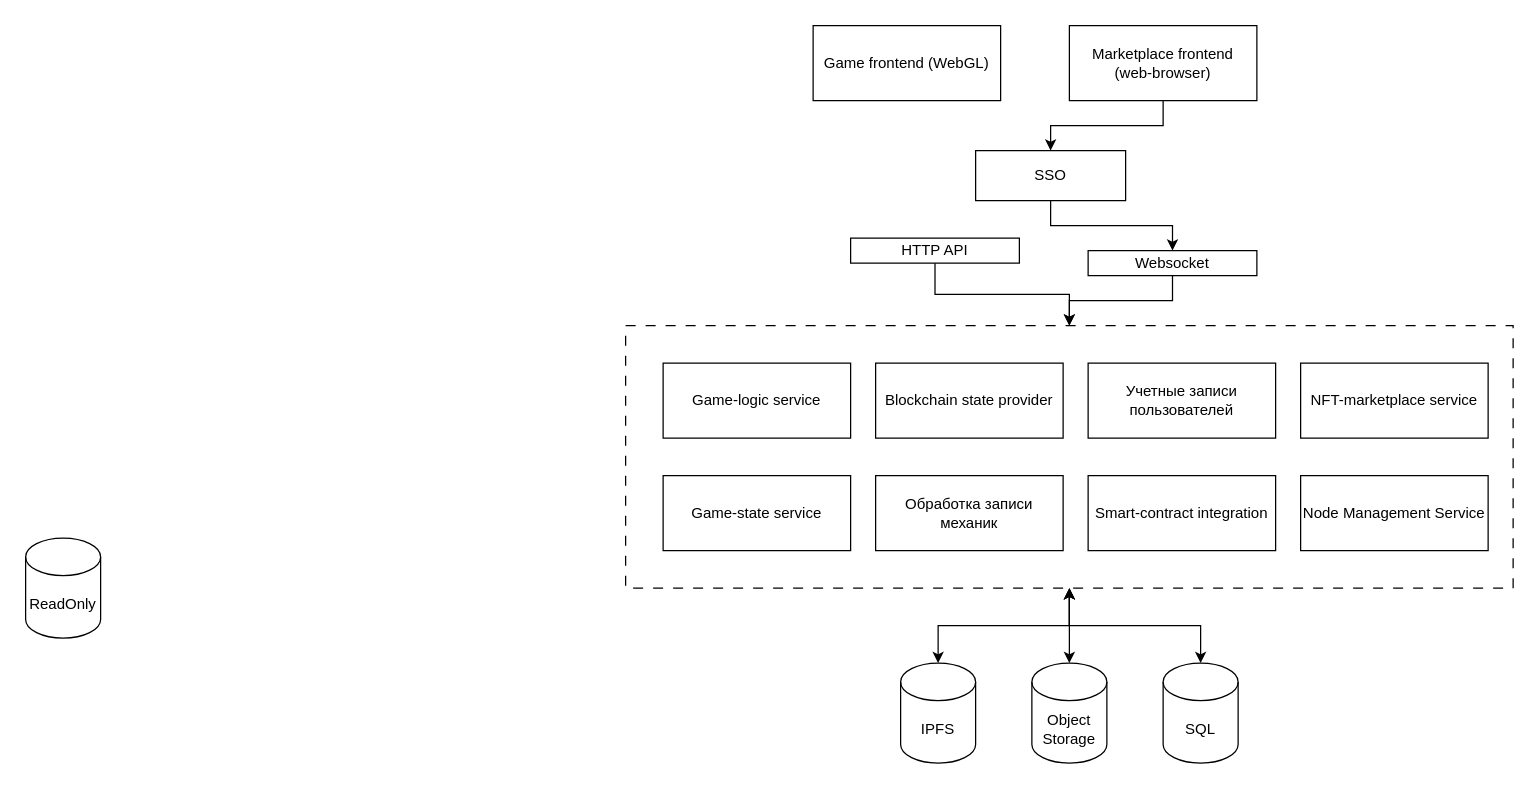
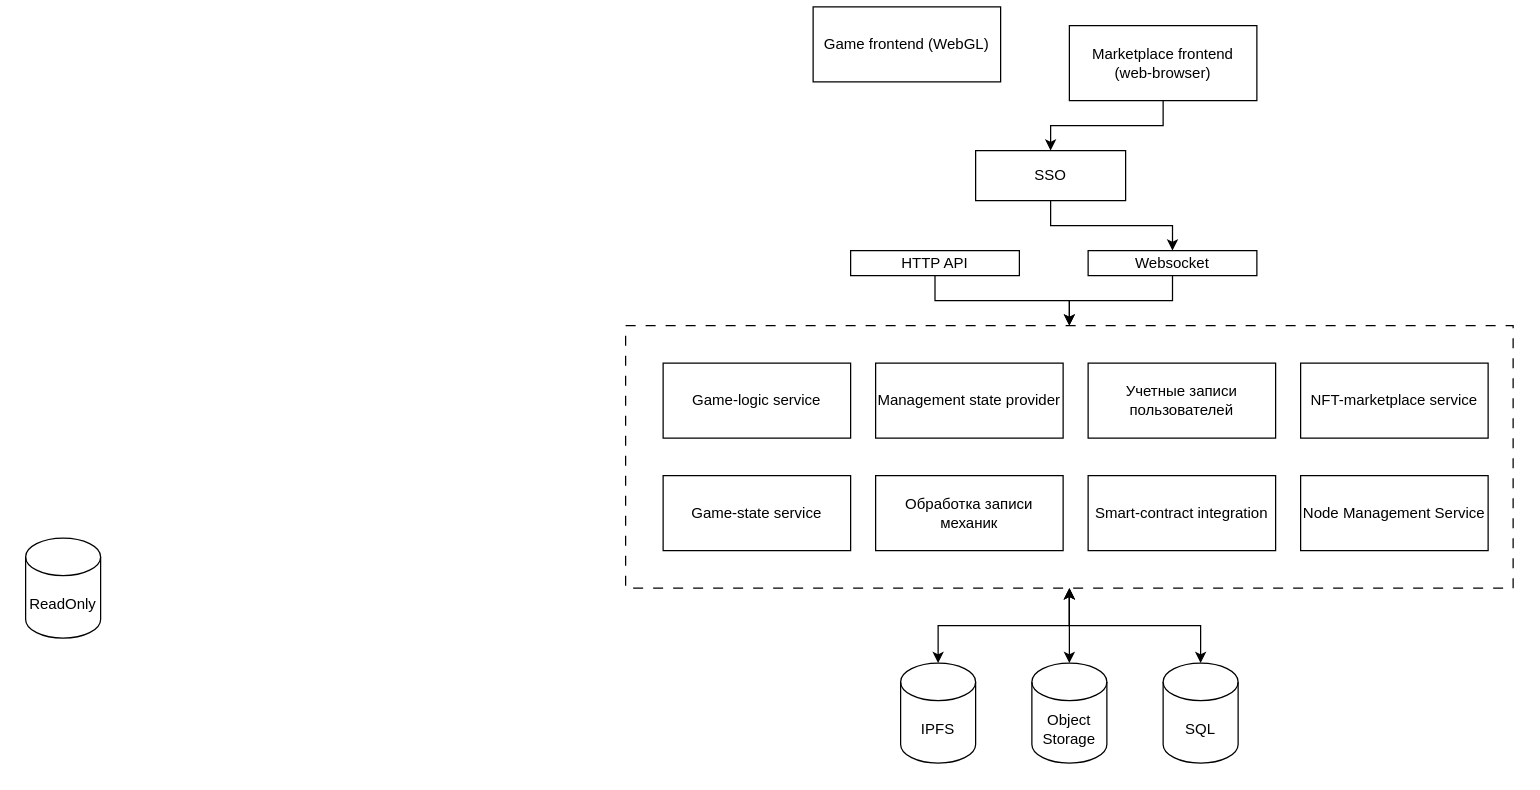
node "Game frontend (WebGL)": moved (907, 63) -> (907, 44)
node "HTTP API": moved (935, 251) -> (935, 263)
node "Blockchain state provider": label "Blockchain state provider" -> "Management state provider"
